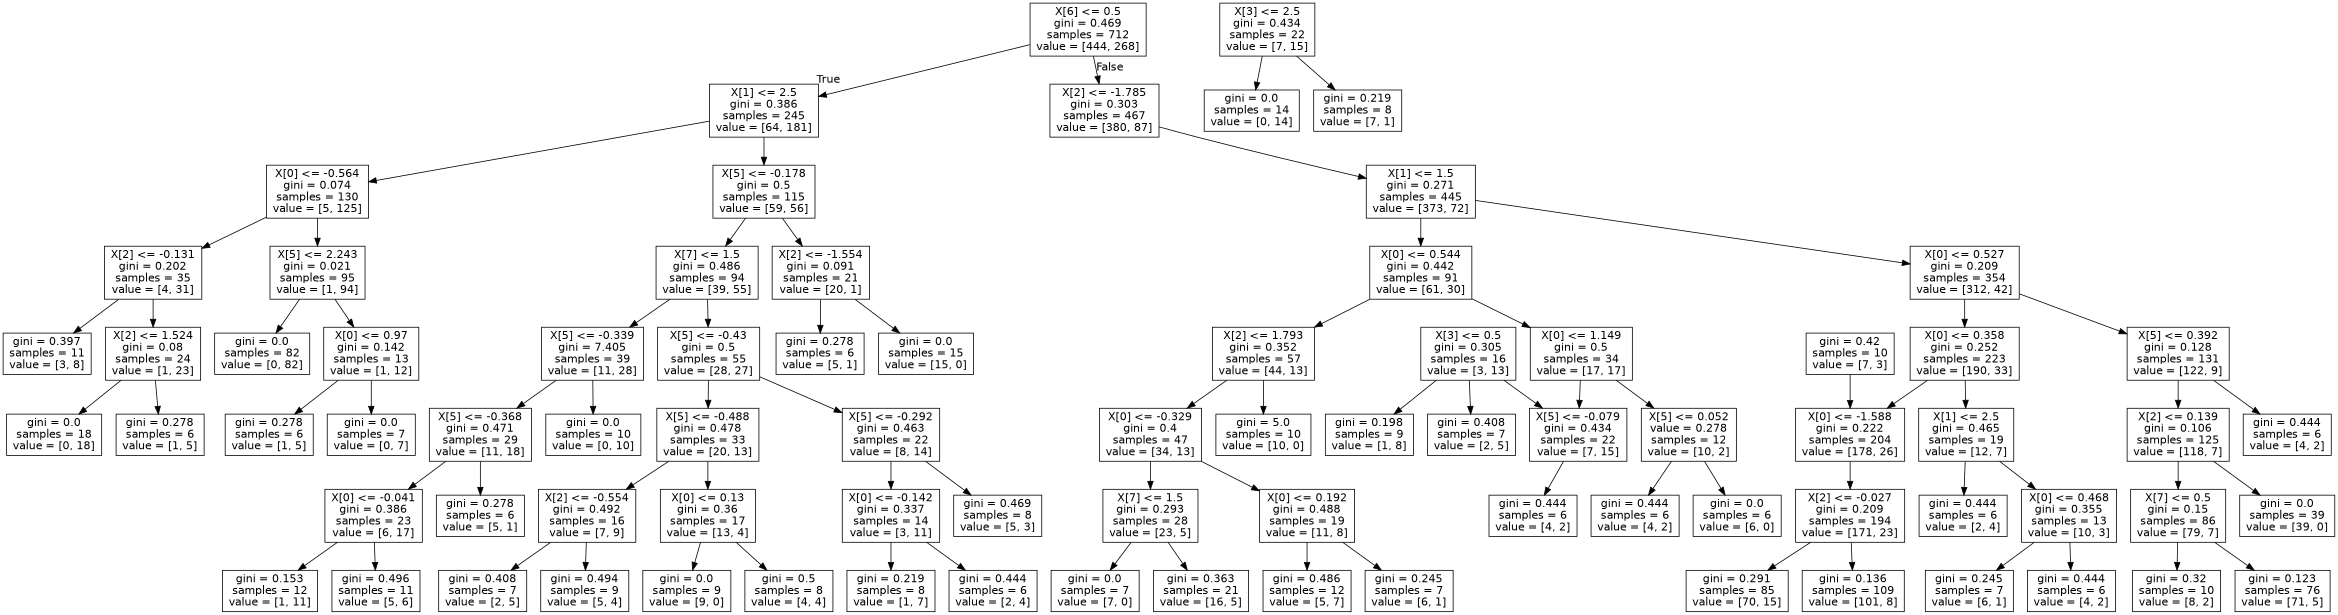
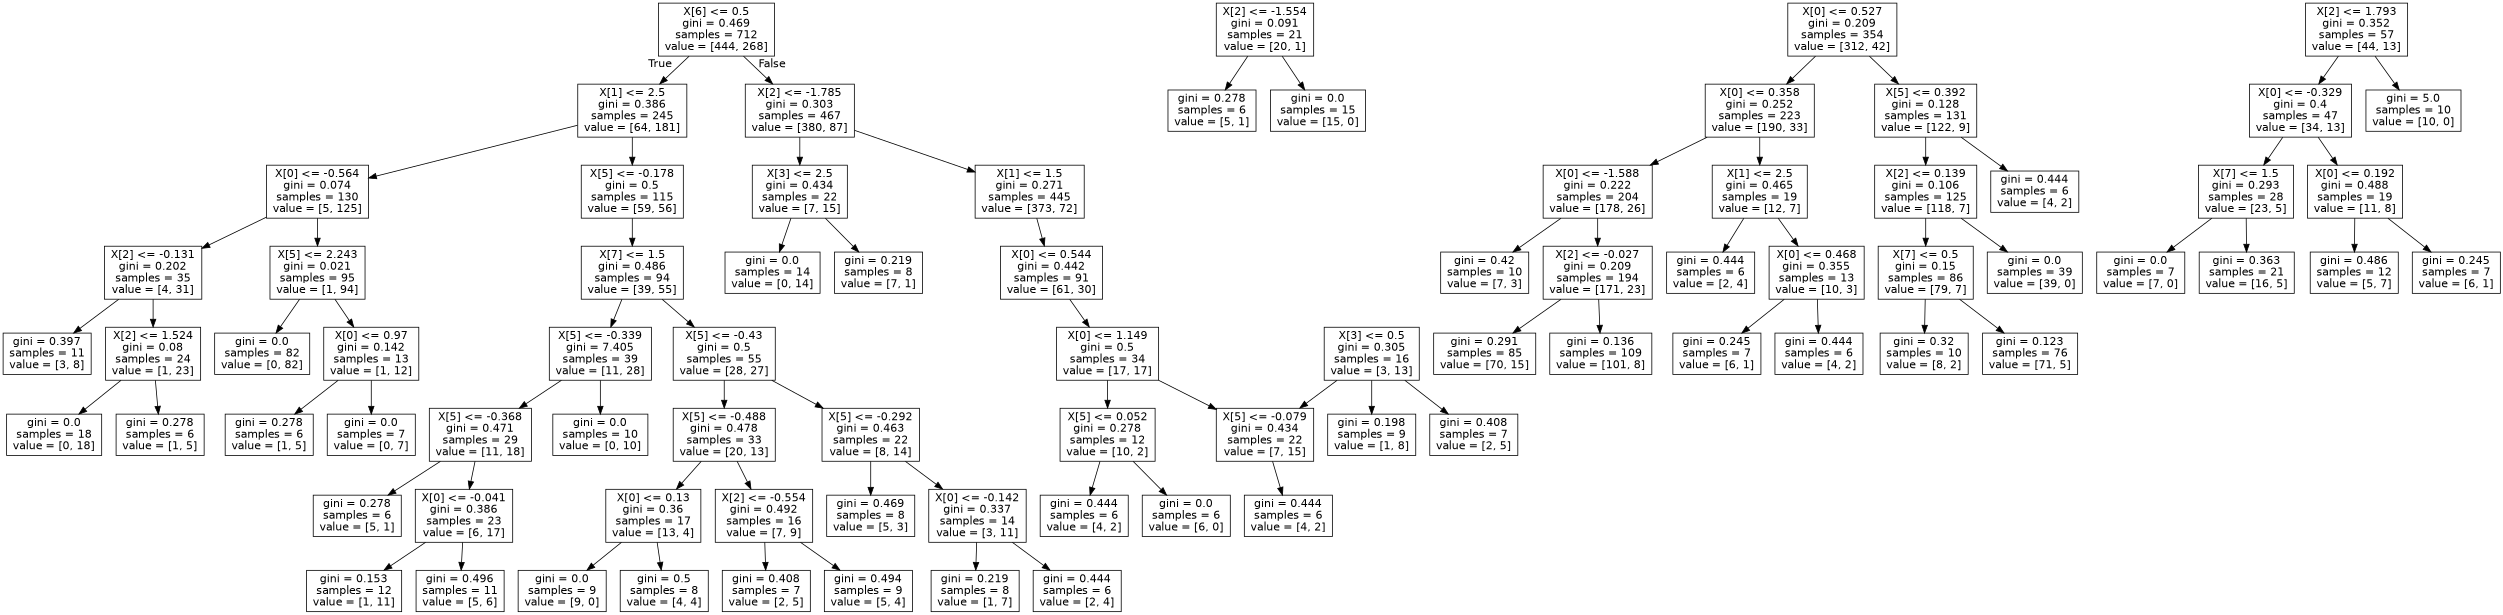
edge "X[2] <= -1.785 gini = 0.303 samples = 467 value = [380, 87]" -> "X[3] <= 2.5 gini = 0.434 samples = 22 value = [7, 15]": added
edge "X[5] <= -0.178 gini = 0.5 samples = 115 value = [59, 56]" -> "X[2] <= -1.554 gini = 0.091 samples = 21 value = [20, 1]": removed
edge "X[1] <= 1.5 gini = 0.271 samples = 445 value = [373, 72]" -> "X[0] <= 0.527 gini = 0.209 samples = 354 value = [312, 42]": removed
edge "X[0] <= 0.544 gini = 0.442 samples = 91 value = [61, 30]" -> "X[2] <= 1.793 gini = 0.352 samples = 57 value = [44, 13]": removed
edge "gini = 0.42 samples = 10 value = [7, 3]" -> "X[0] <= -1.588 gini = 0.222 samples = 204 value = [178, 26]": reversed
node "X[5] <= 0.052 value = 0.278 samples = 12 value = [10, 2]": label "X[5] <= 0.052 value = 0.278 samples = 12 value = [10, 2]" -> "X[5] <= 0.052 gini = 0.278 samples = 12 value = [10, 2]"
